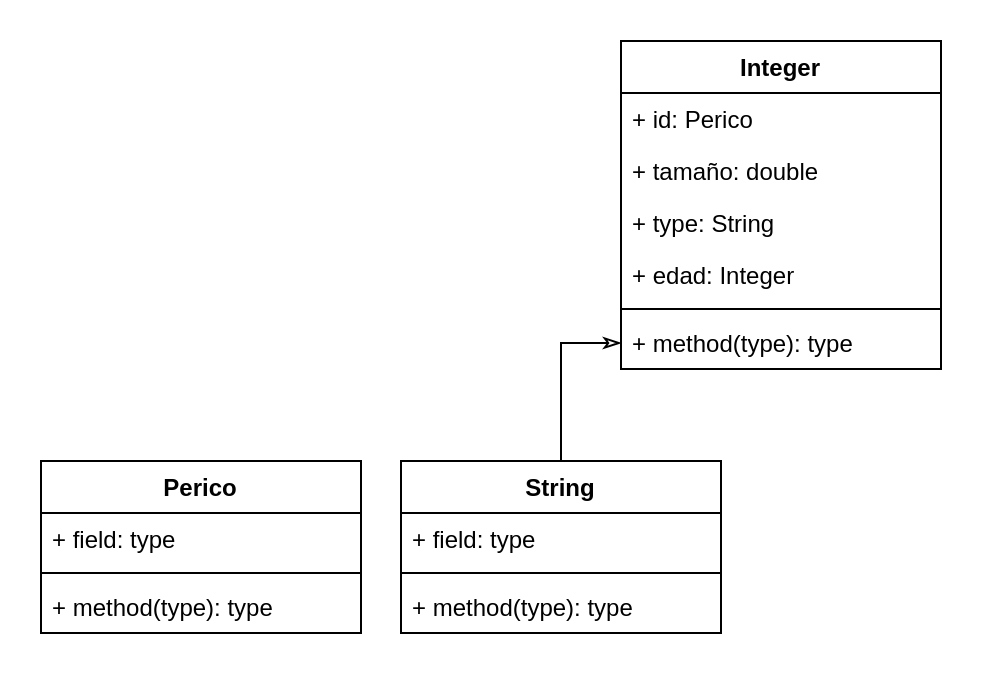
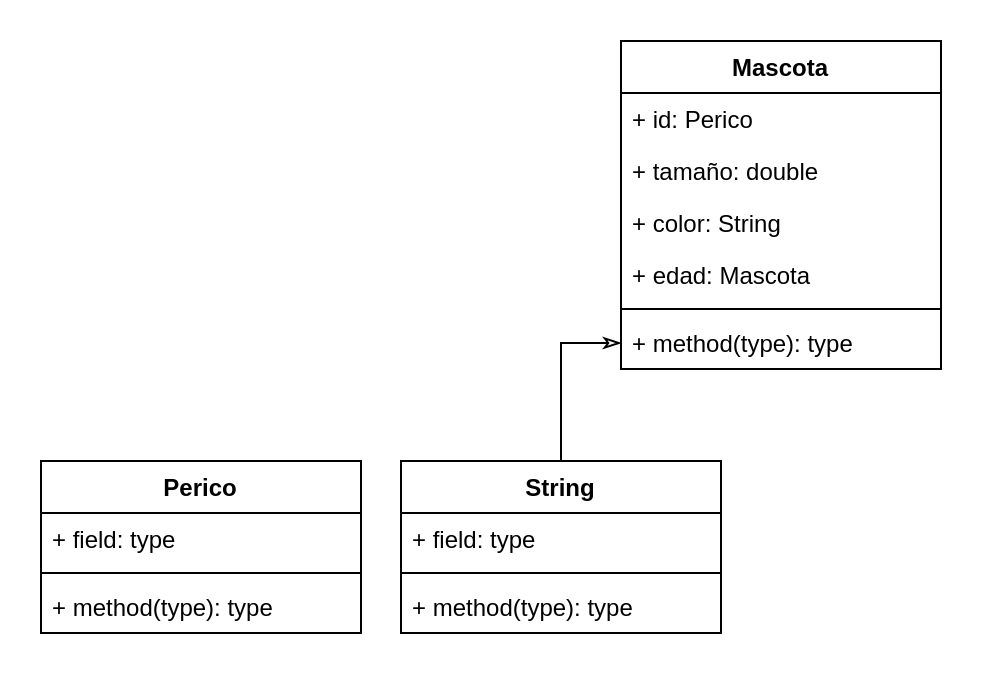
node "Integer": label "Integer" -> "Mascota"
node "+ type: String": label "+ type: String" -> "+ color: String"
node "+ edad: Integer": label "+ edad: Integer" -> "+ edad: Mascota"
